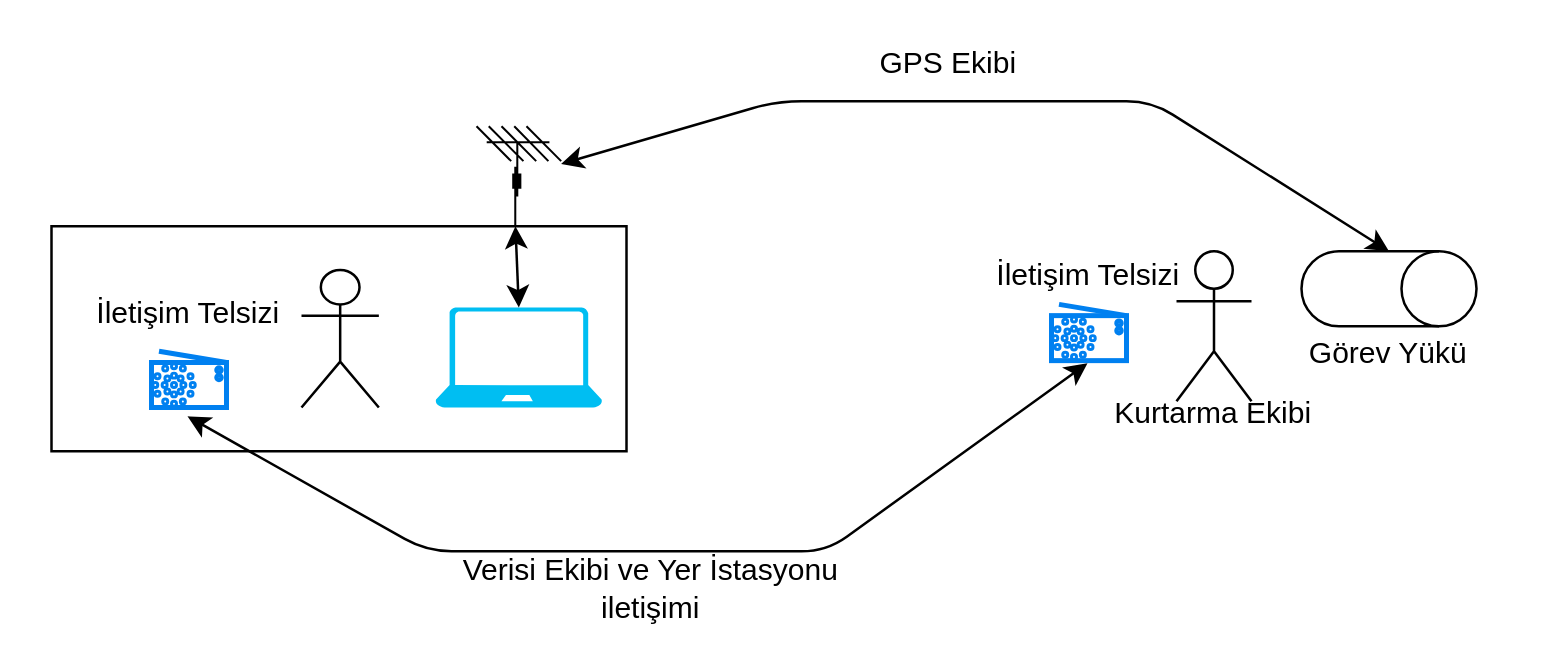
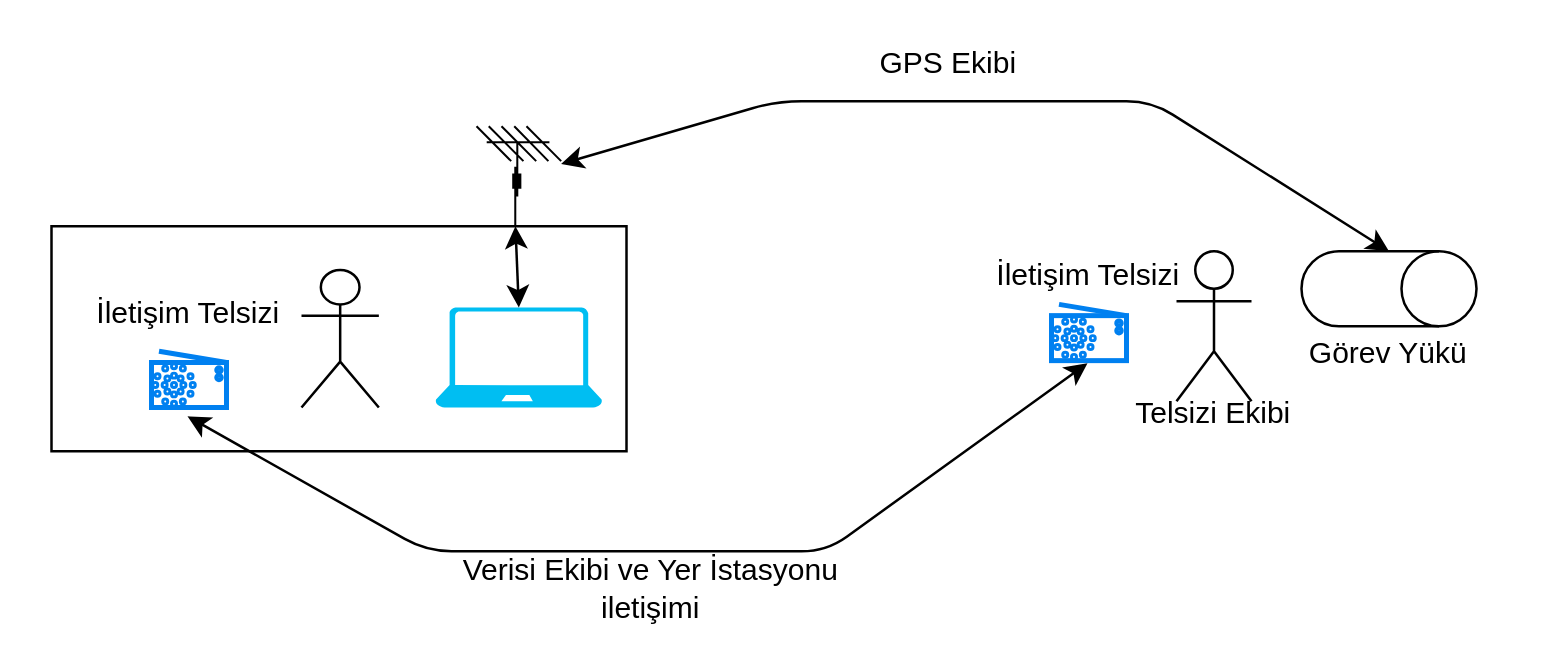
node "Kurtarma Ekibi": label "Kurtarma Ekibi" -> "Telsizi Ekibi"
